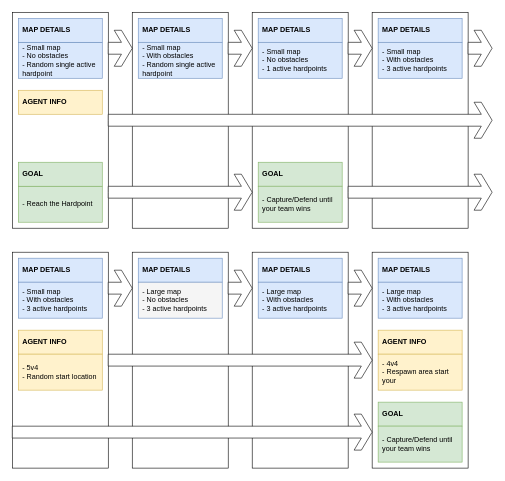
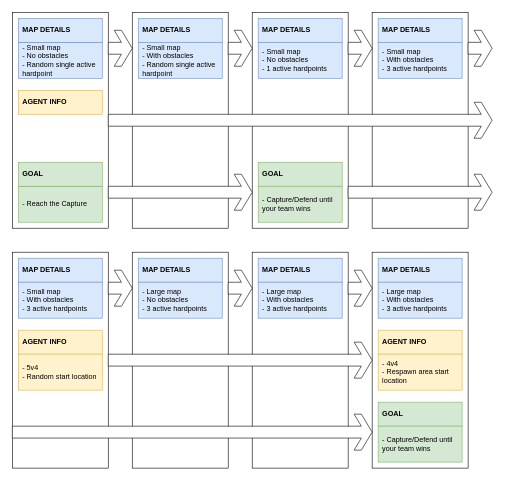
node "- Reach the Hardpoint": label "- Reach the Hardpoint" -> "- Reach the Capture"
node "- Large map- No obstacles - 3 active hardpoints": fillcolor #f5f5f5 -> #dae8fc
node "- 4v4 - Respawn area start your": label "- 4v4 - Respawn area start your" -> "- 4v4 - Respawn area start location"
